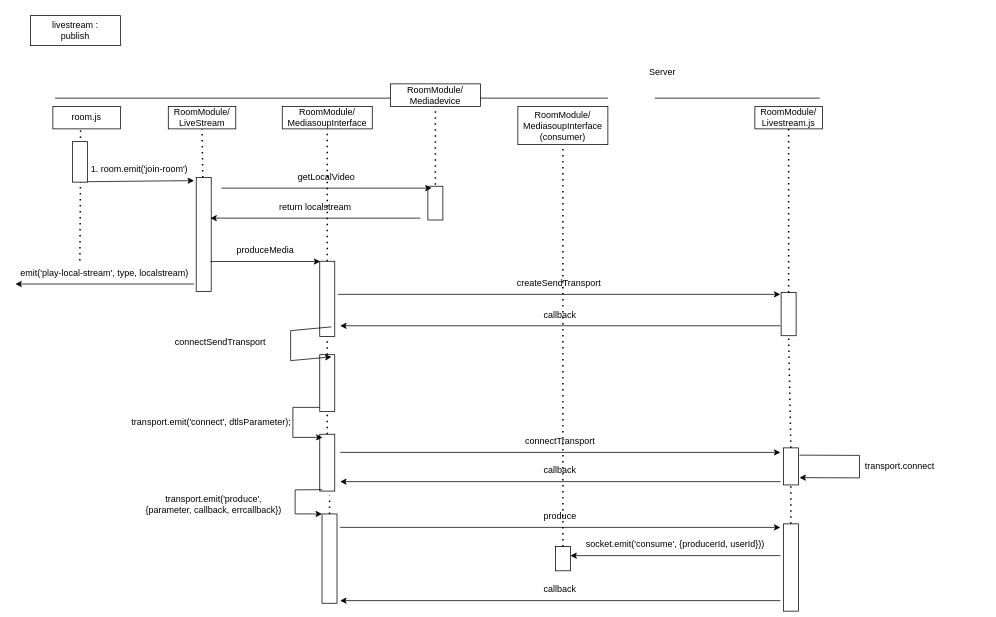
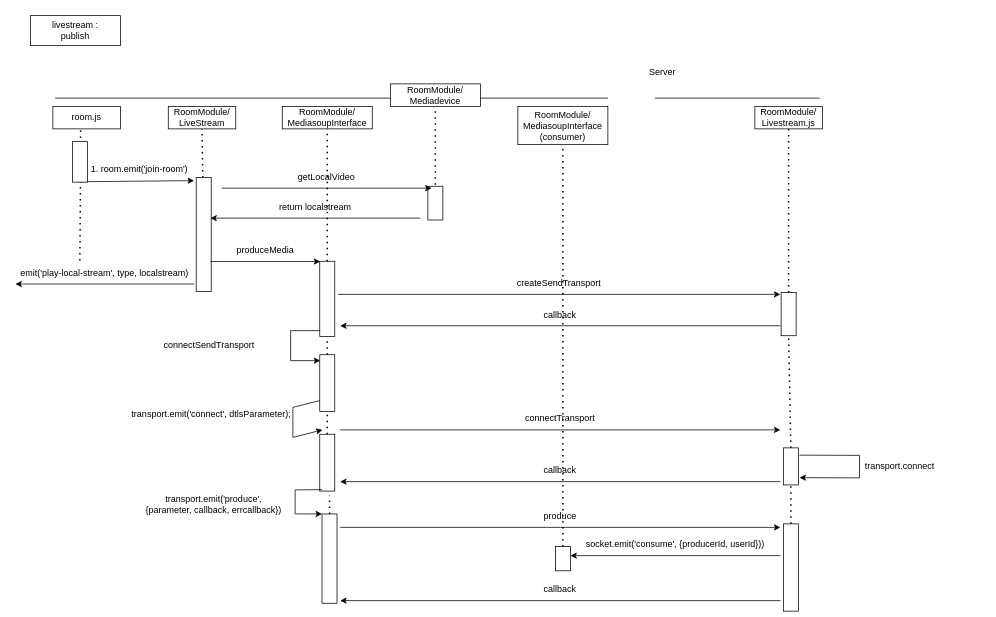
node "connectSendTransport": moved (220, 342) -> (209, 345)
node "transport.emit('connect', dtlsParameter);": moved (211, 422) -> (211, 415)
node "connectTransport": moved (560, 441) -> (560, 418)
